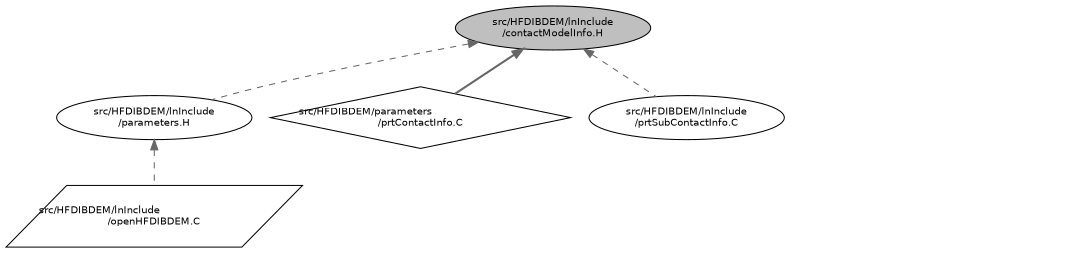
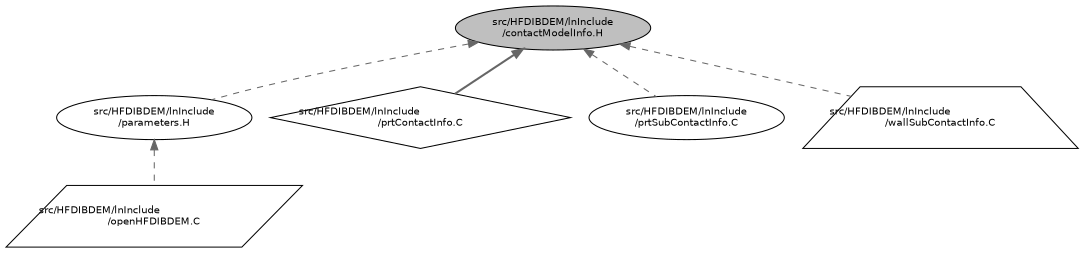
node "src/HFDIBDEM/parameters /prtContactInfo.C": label "src/HFDIBDEM/parameters /prtContactInfo.C" -> "src/HFDIBDEM/lnInclude /prtContactInfo.C"
node "src/HFDIBDEM/lnInclude /wallSubContactInfo.C": added
